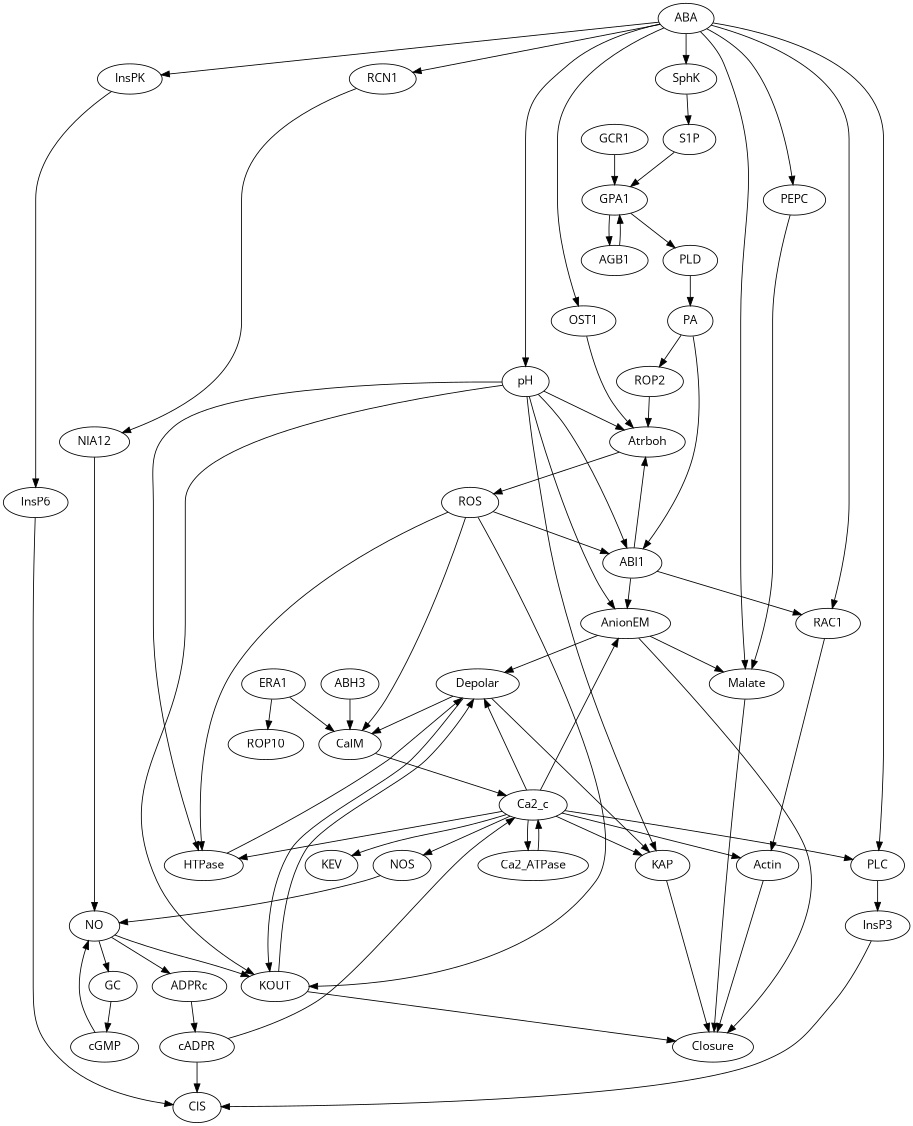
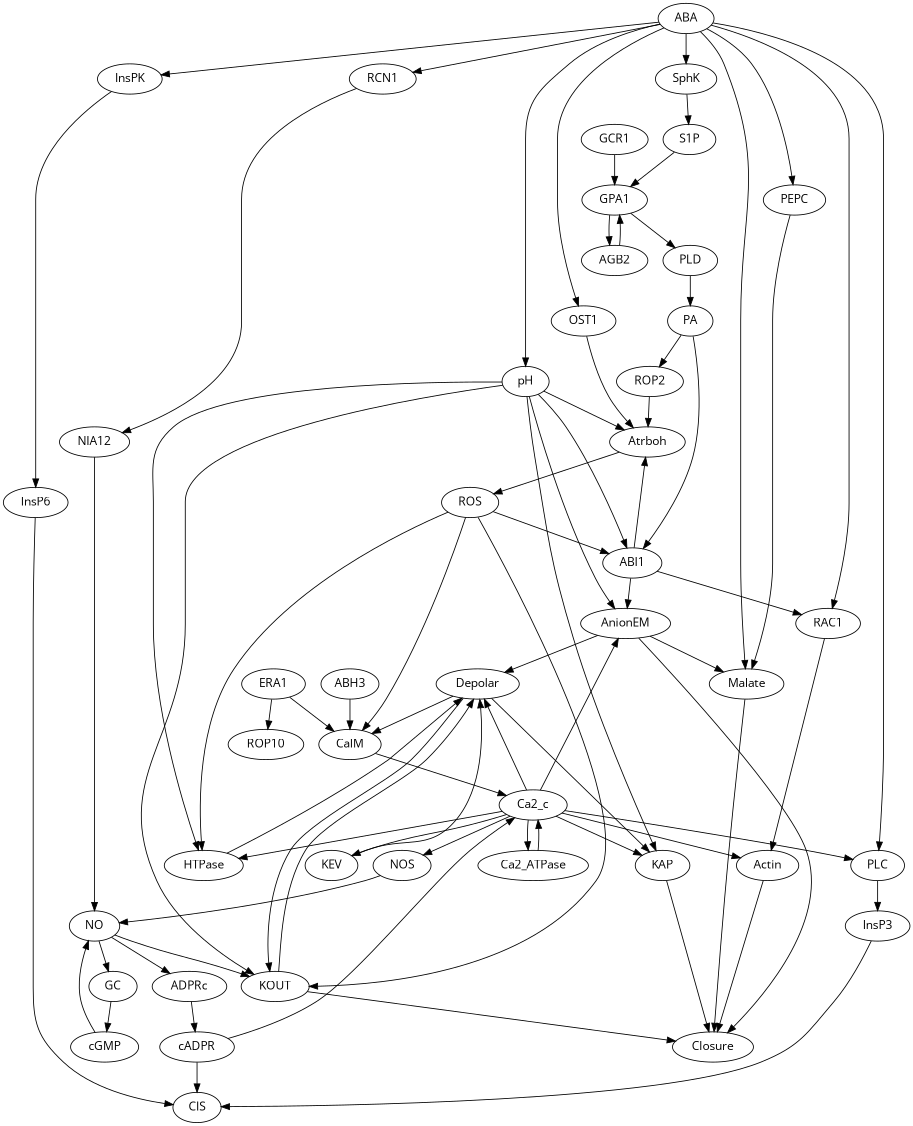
node "AGB1": label "AGB1" -> "AGB2"
edge "KEV" -> "Depolar": added
